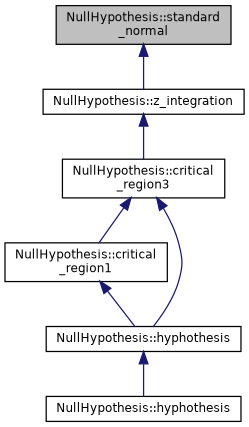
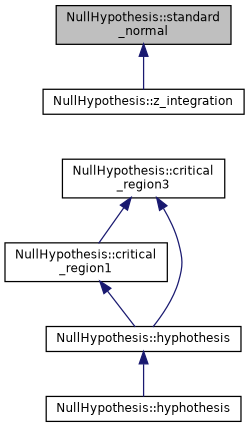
edge "NullHypothesis::critical _region3" -> "NullHypothesis::z_integration": removed
